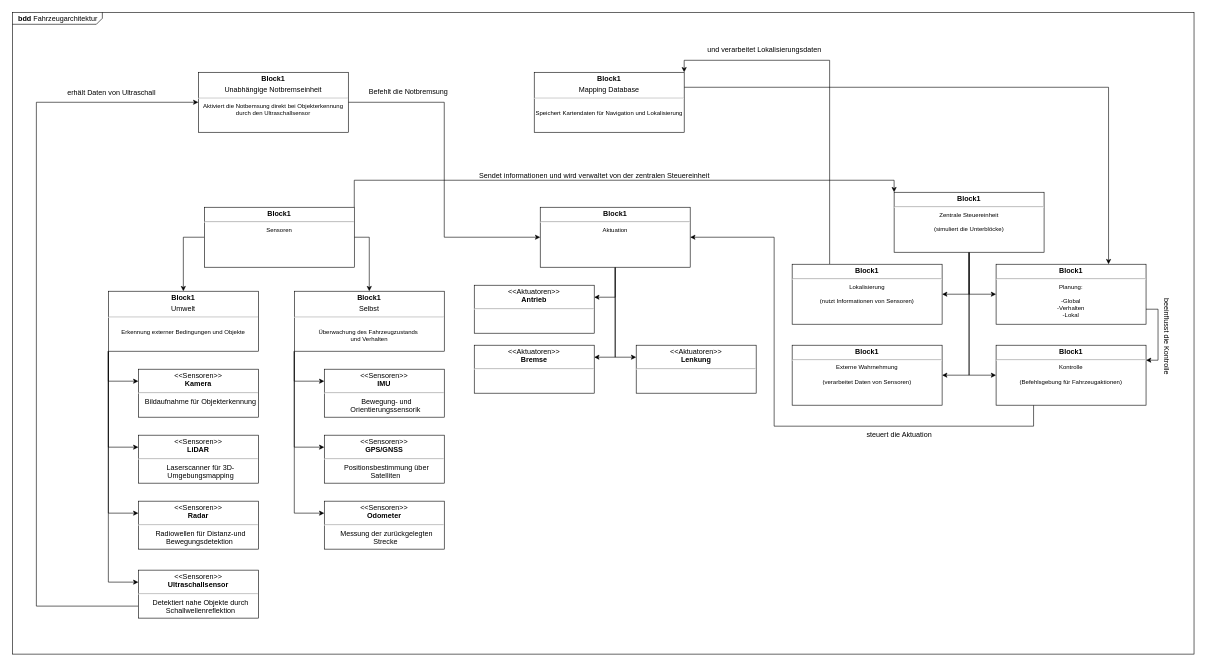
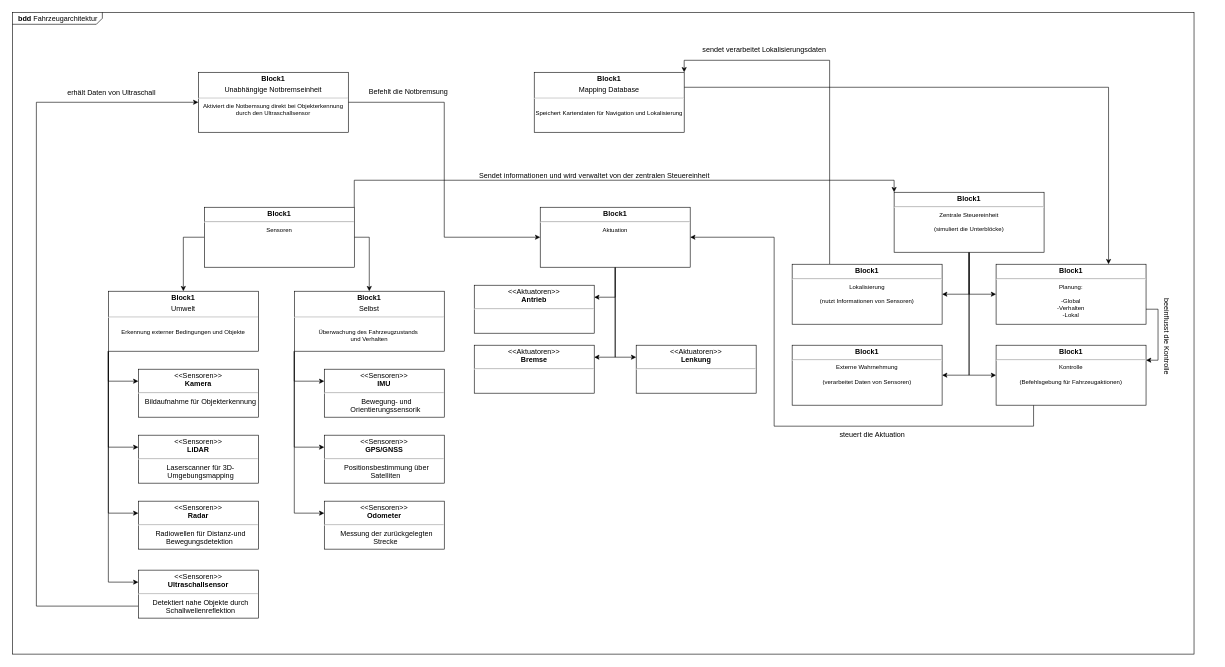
node "und verarbeitet Lokalisierungsdaten": label "und verarbeitet Lokalisierungsdaten" -> "sendet verarbeitet Lokalisierungsdaten"
node "steuert die Aktuation": moved (900, 435) -> (873, 435)
